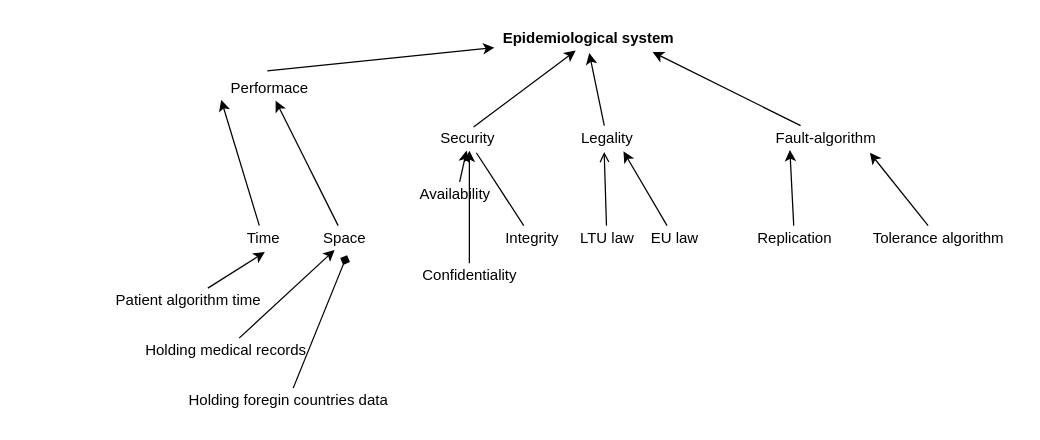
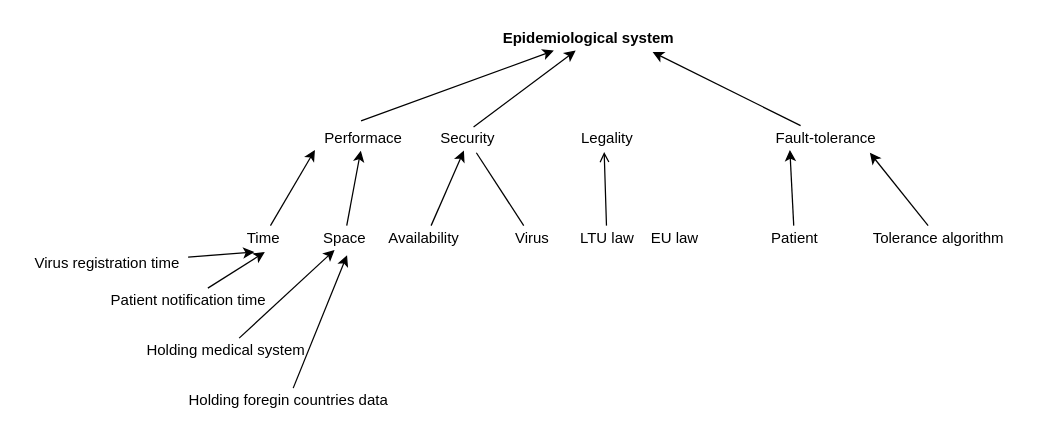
node "Performace": moved (269, 88) -> (363, 138)
edge "Legality" -> "Epidemiological system": removed
node "Fault-algorithm": label "Fault-algorithm" -> "Fault-tolerance"
edge "EU law" -> "Legality": removed
node "Availability": moved (457, 194) -> (426, 238)
edge "Confidentiality" -> "Security": removed
node "Integrity": label "Integrity" -> "Virus"
node "Replication": label "Replication" -> "Patient"
edge "Virus registration time" -> "Time": added
node "Virus registration time": added
edge "Holding foregin countries data" -> "Space": arrowhead diamond -> classic
node "Confidentiality": removed
node "Patient algorithm time": label "Patient algorithm time" -> "Patient notification time"
node "Holding medical records": label "Holding medical records" -> "Holding medical system"
